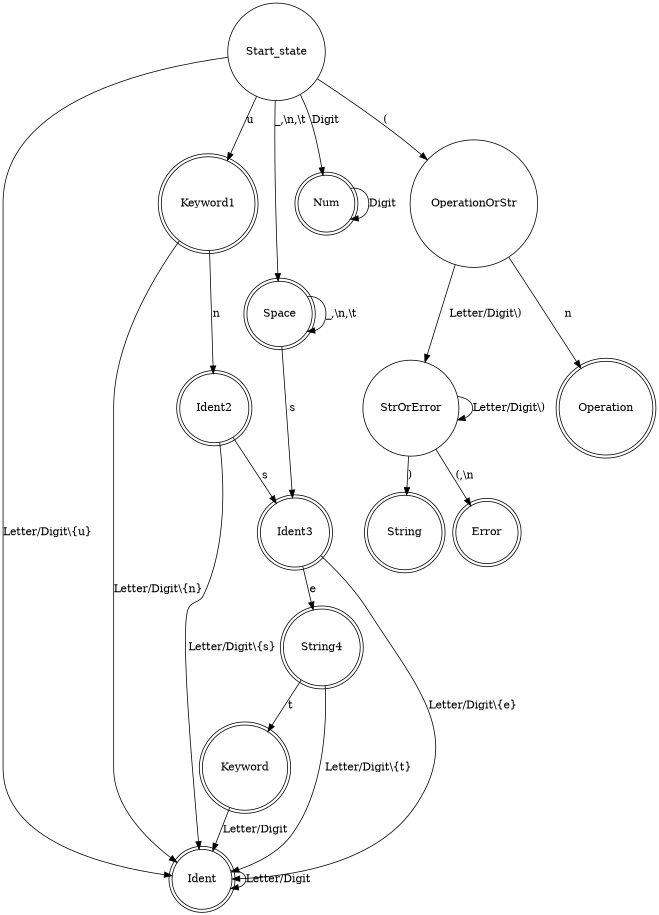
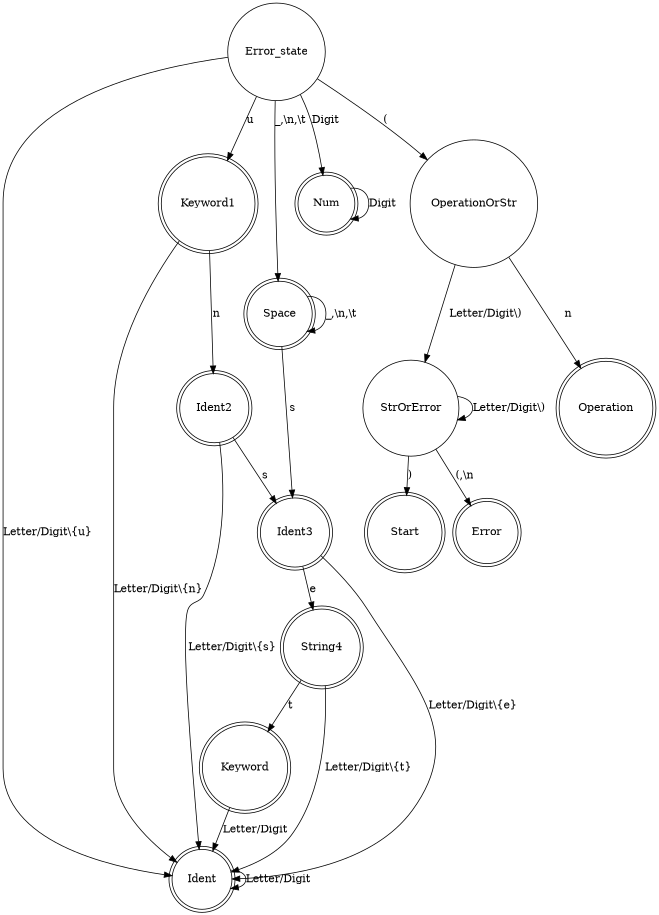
node "Start_state": label "Start_state" -> "Error_state"
node "String": label "String" -> "Start"
